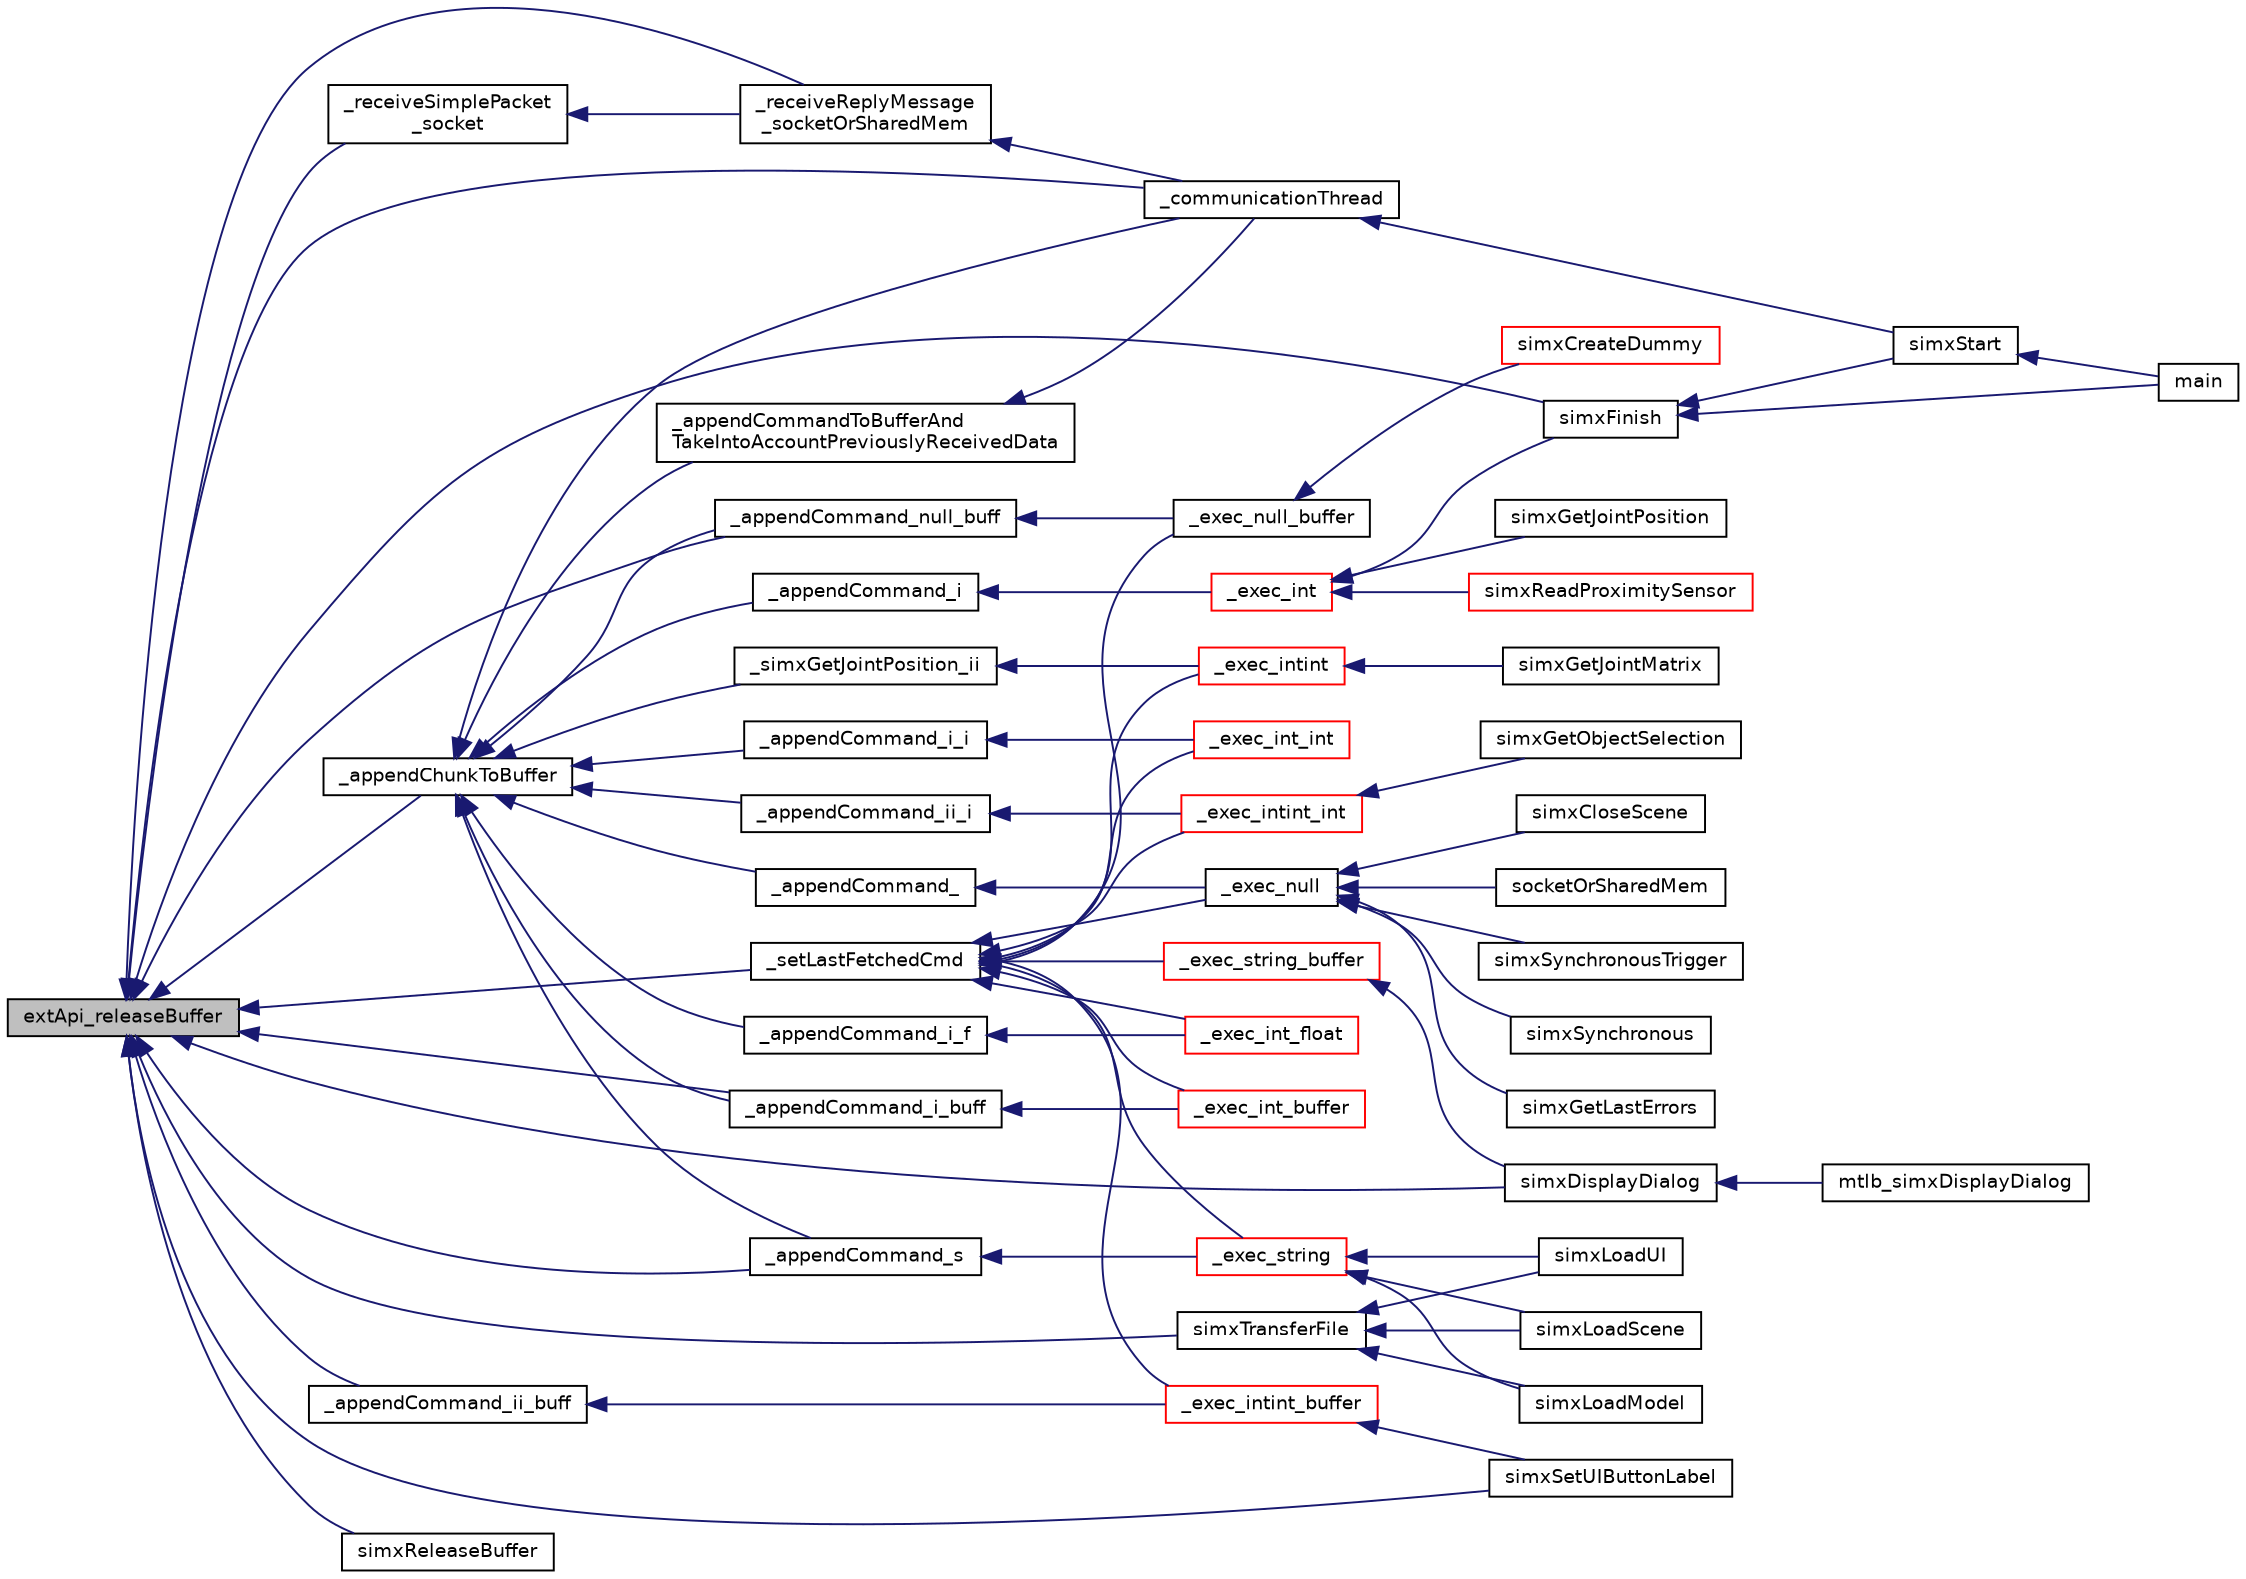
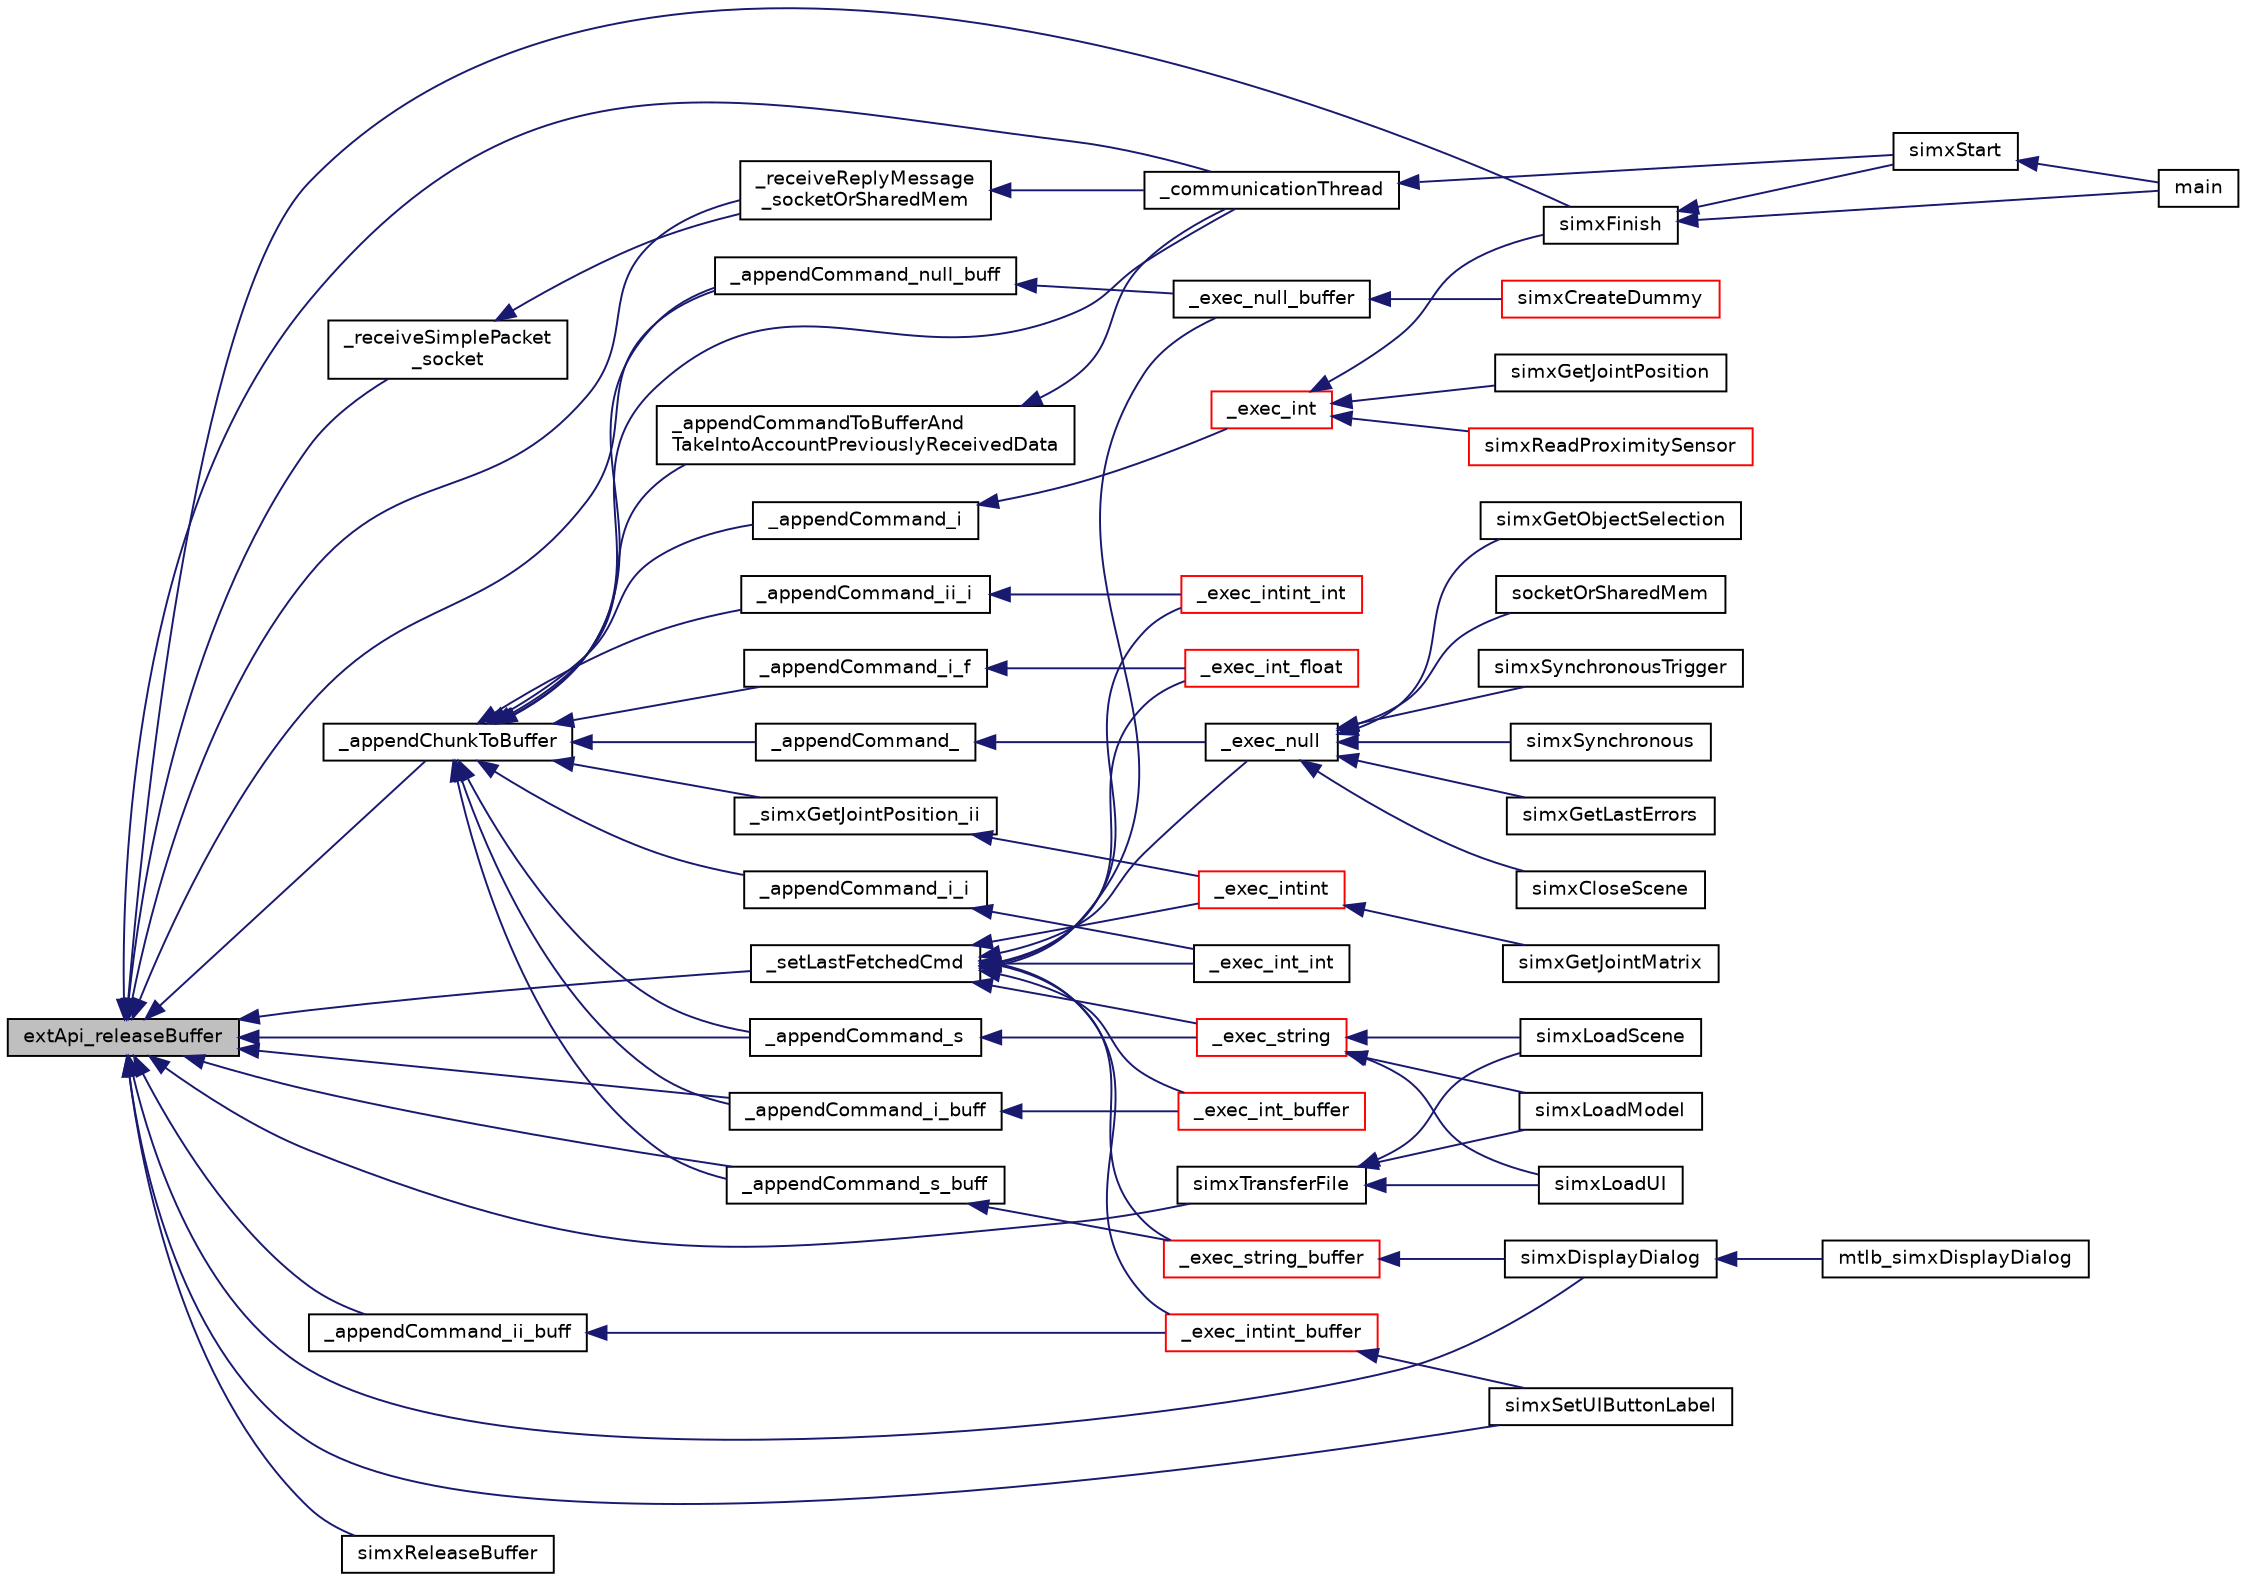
node "_exec_int_int": color red -> black
edge "simxGetObjectSelection" -> "_exec_intint_int": now "simxGetObjectSelection" -> "_exec_null"
node "_appendCommand_s_buff": added
